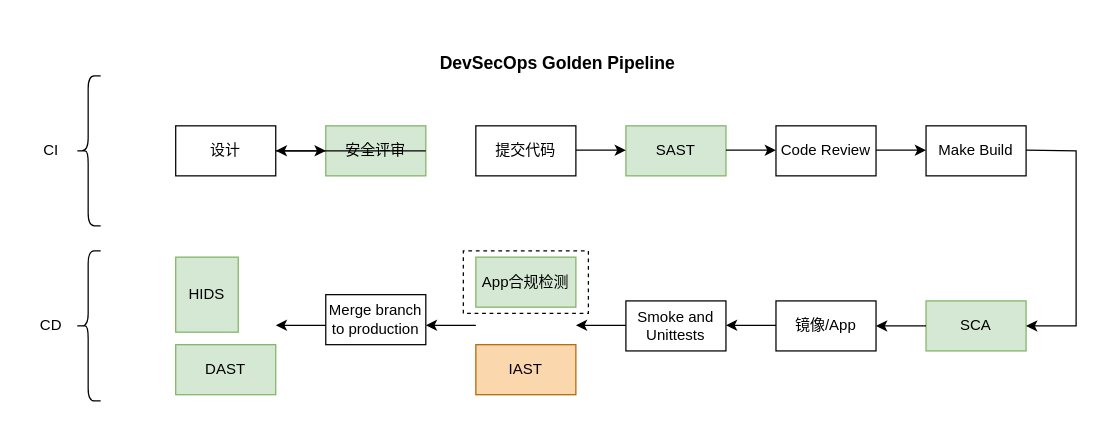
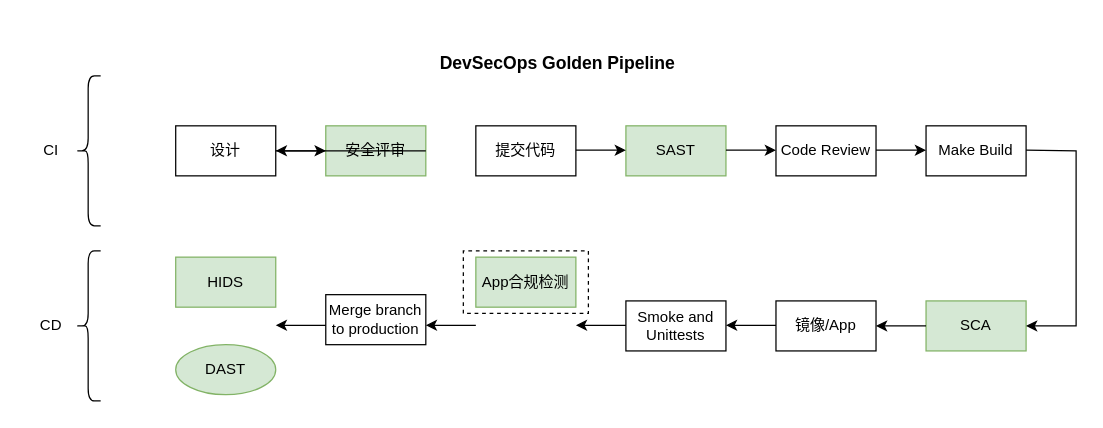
node "HIDS": size 63x75 -> 100x50
node "DAST": shape rectangle -> ellipse
node "IAST": removed
